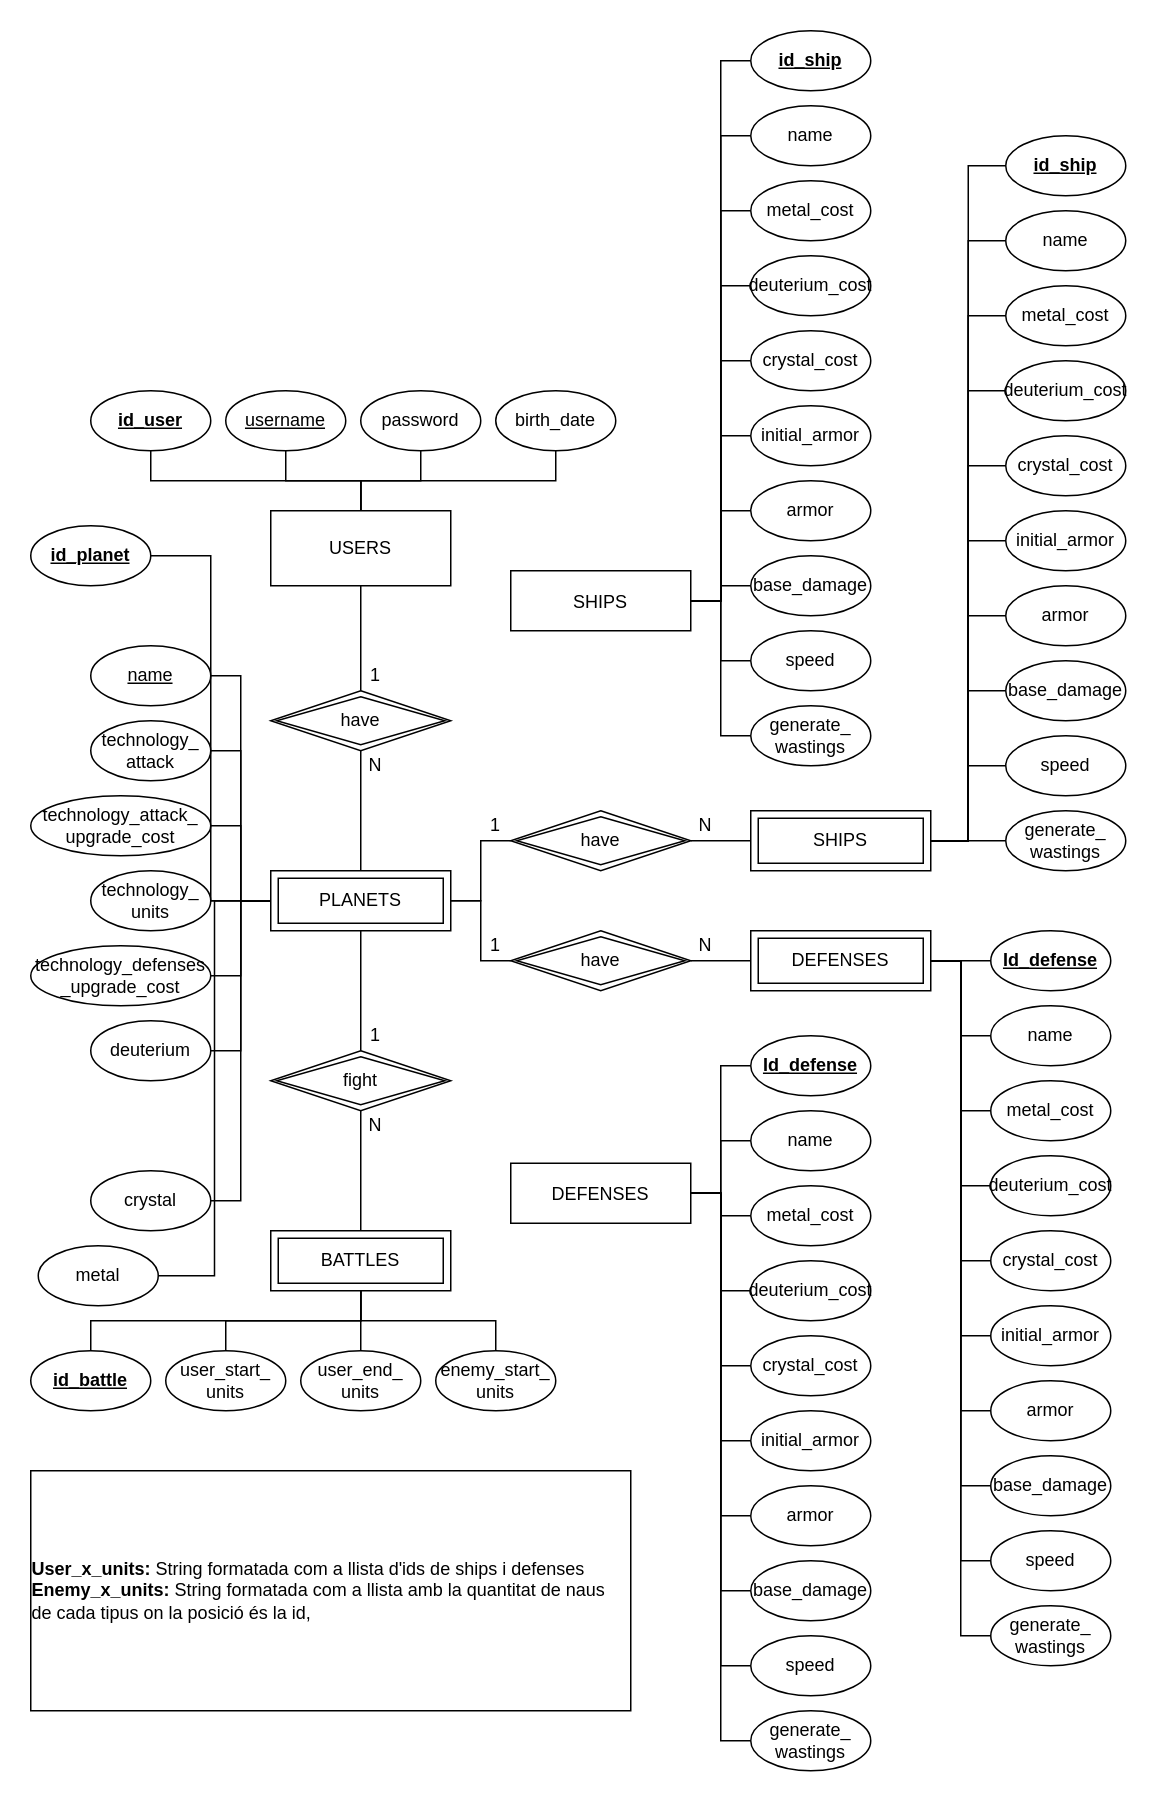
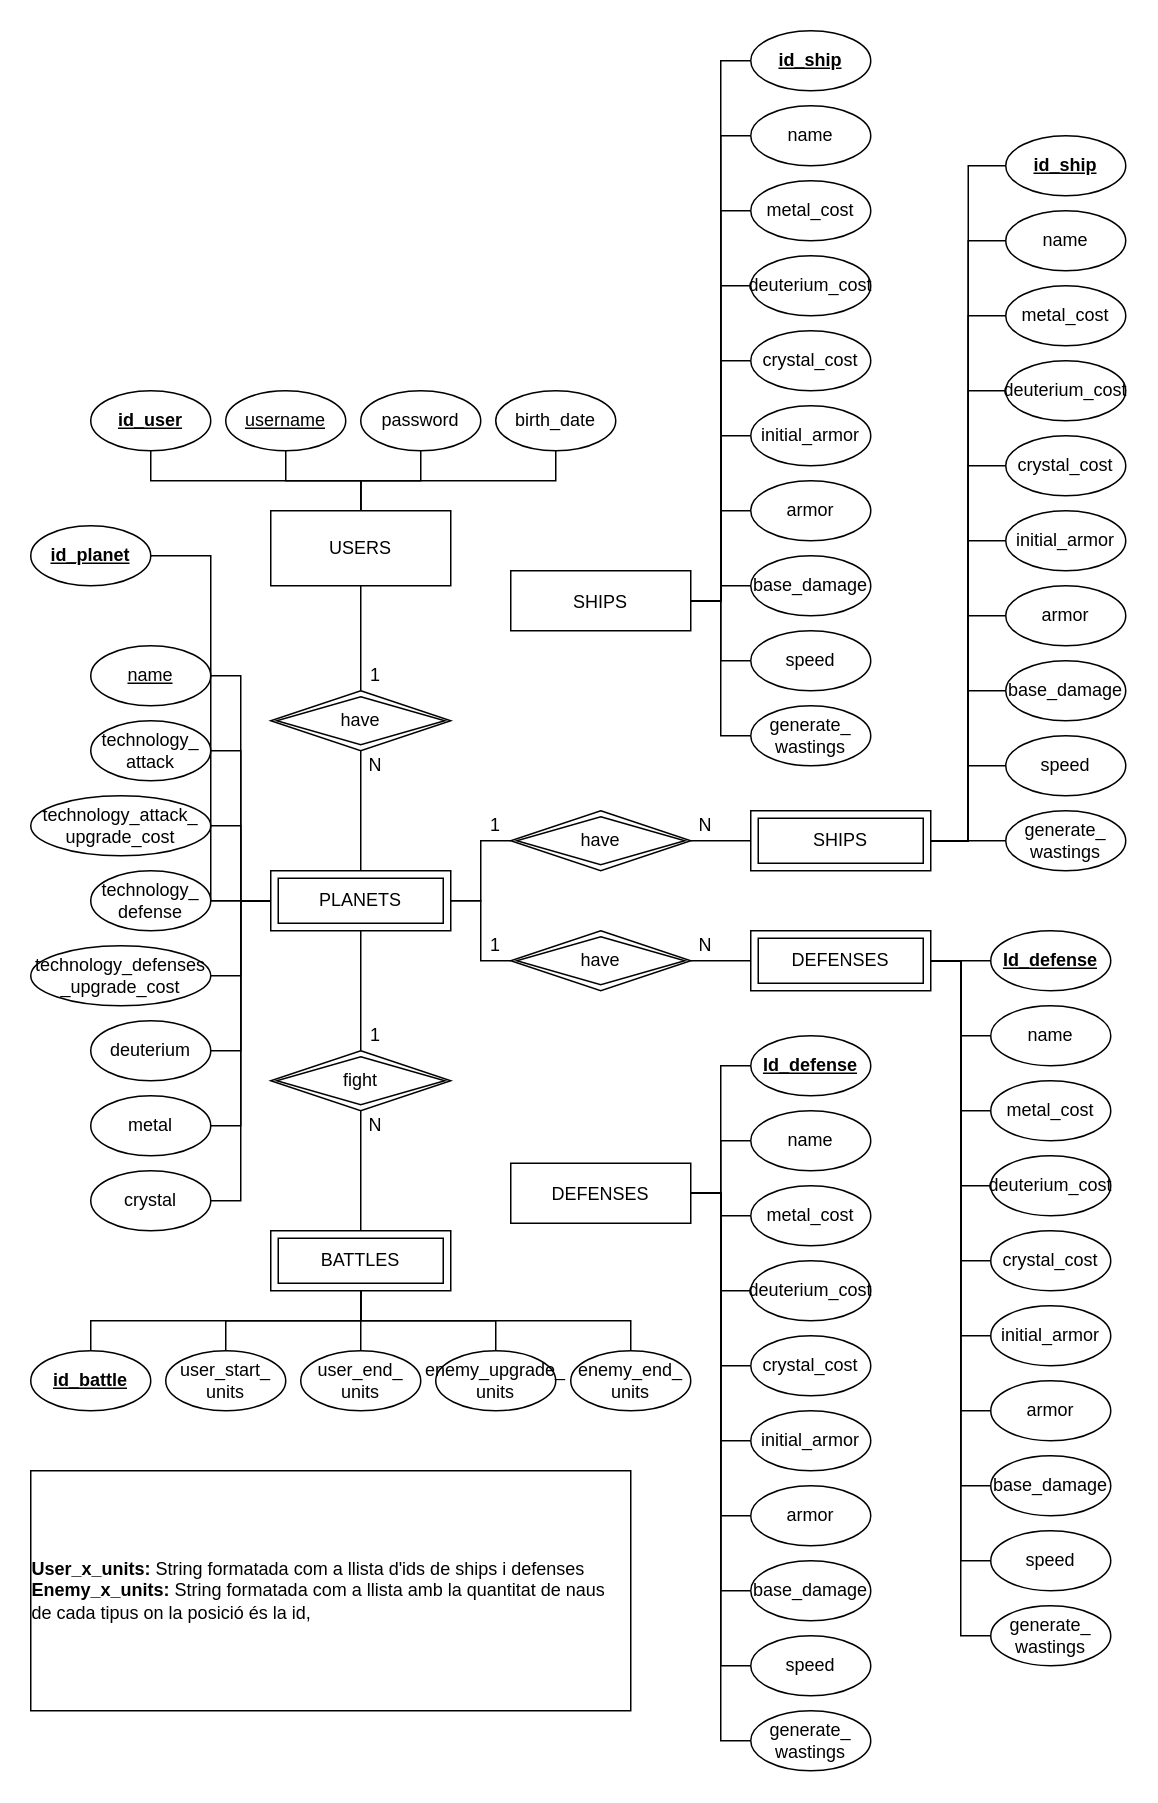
node "technology_ units": label "technology_ units" -> "technology_ defense"
node "metal": moved (98, 1276) -> (151, 1126)
edge "BATTLES" -- "enemy_end_ units": added
node "enemy_start_ units": label "enemy_start_ units" -> "enemy_upgrade_ units"
node "enemy_end_ units": added
